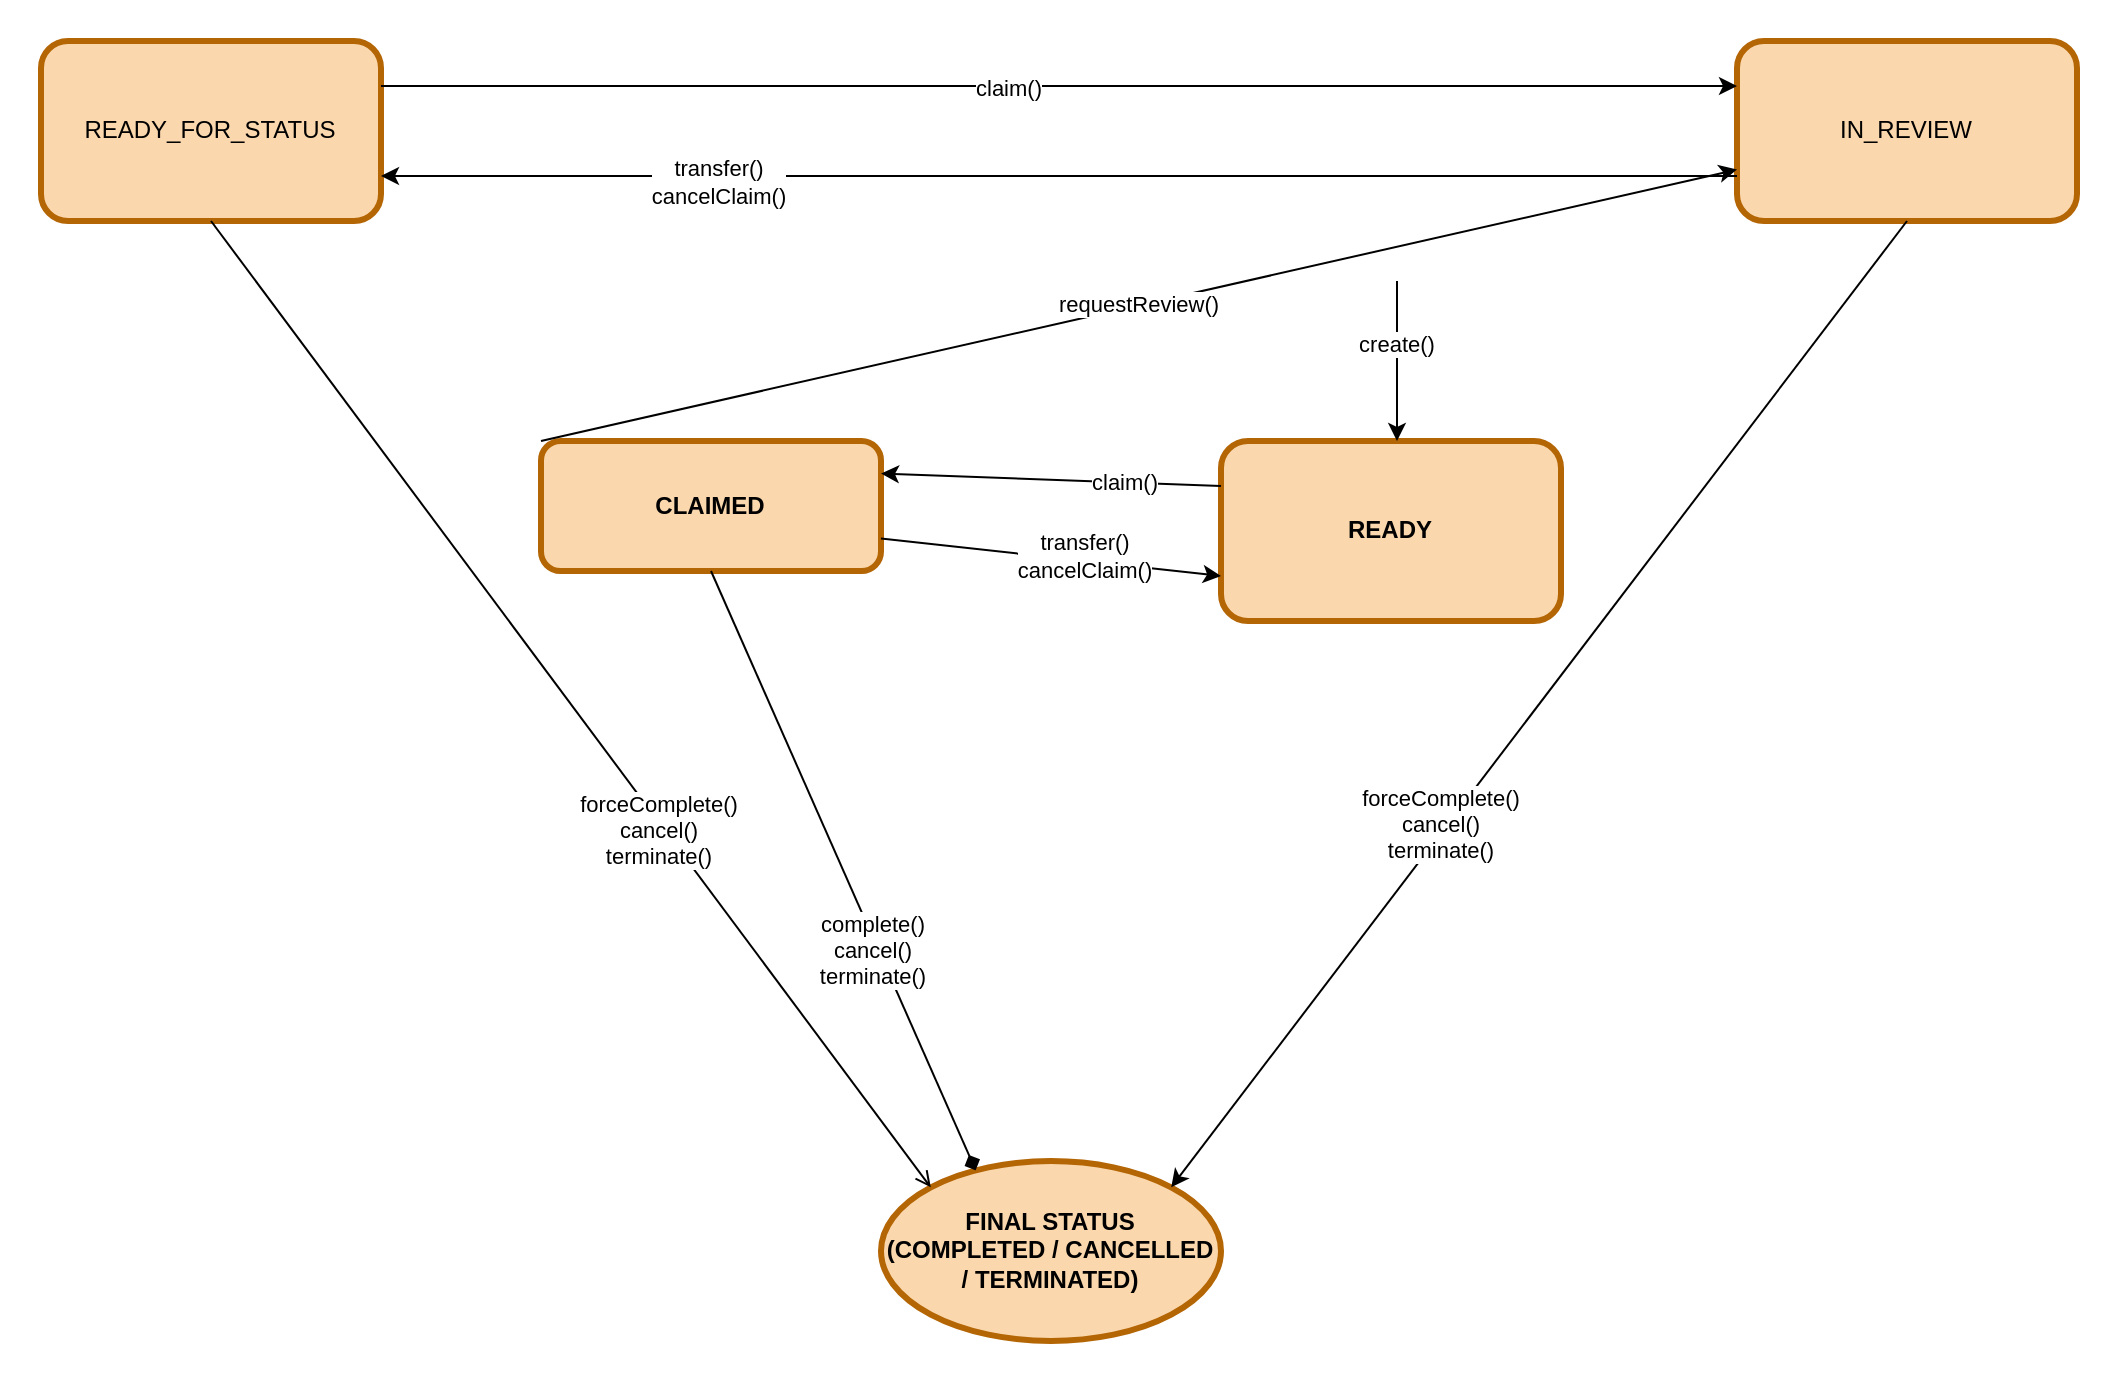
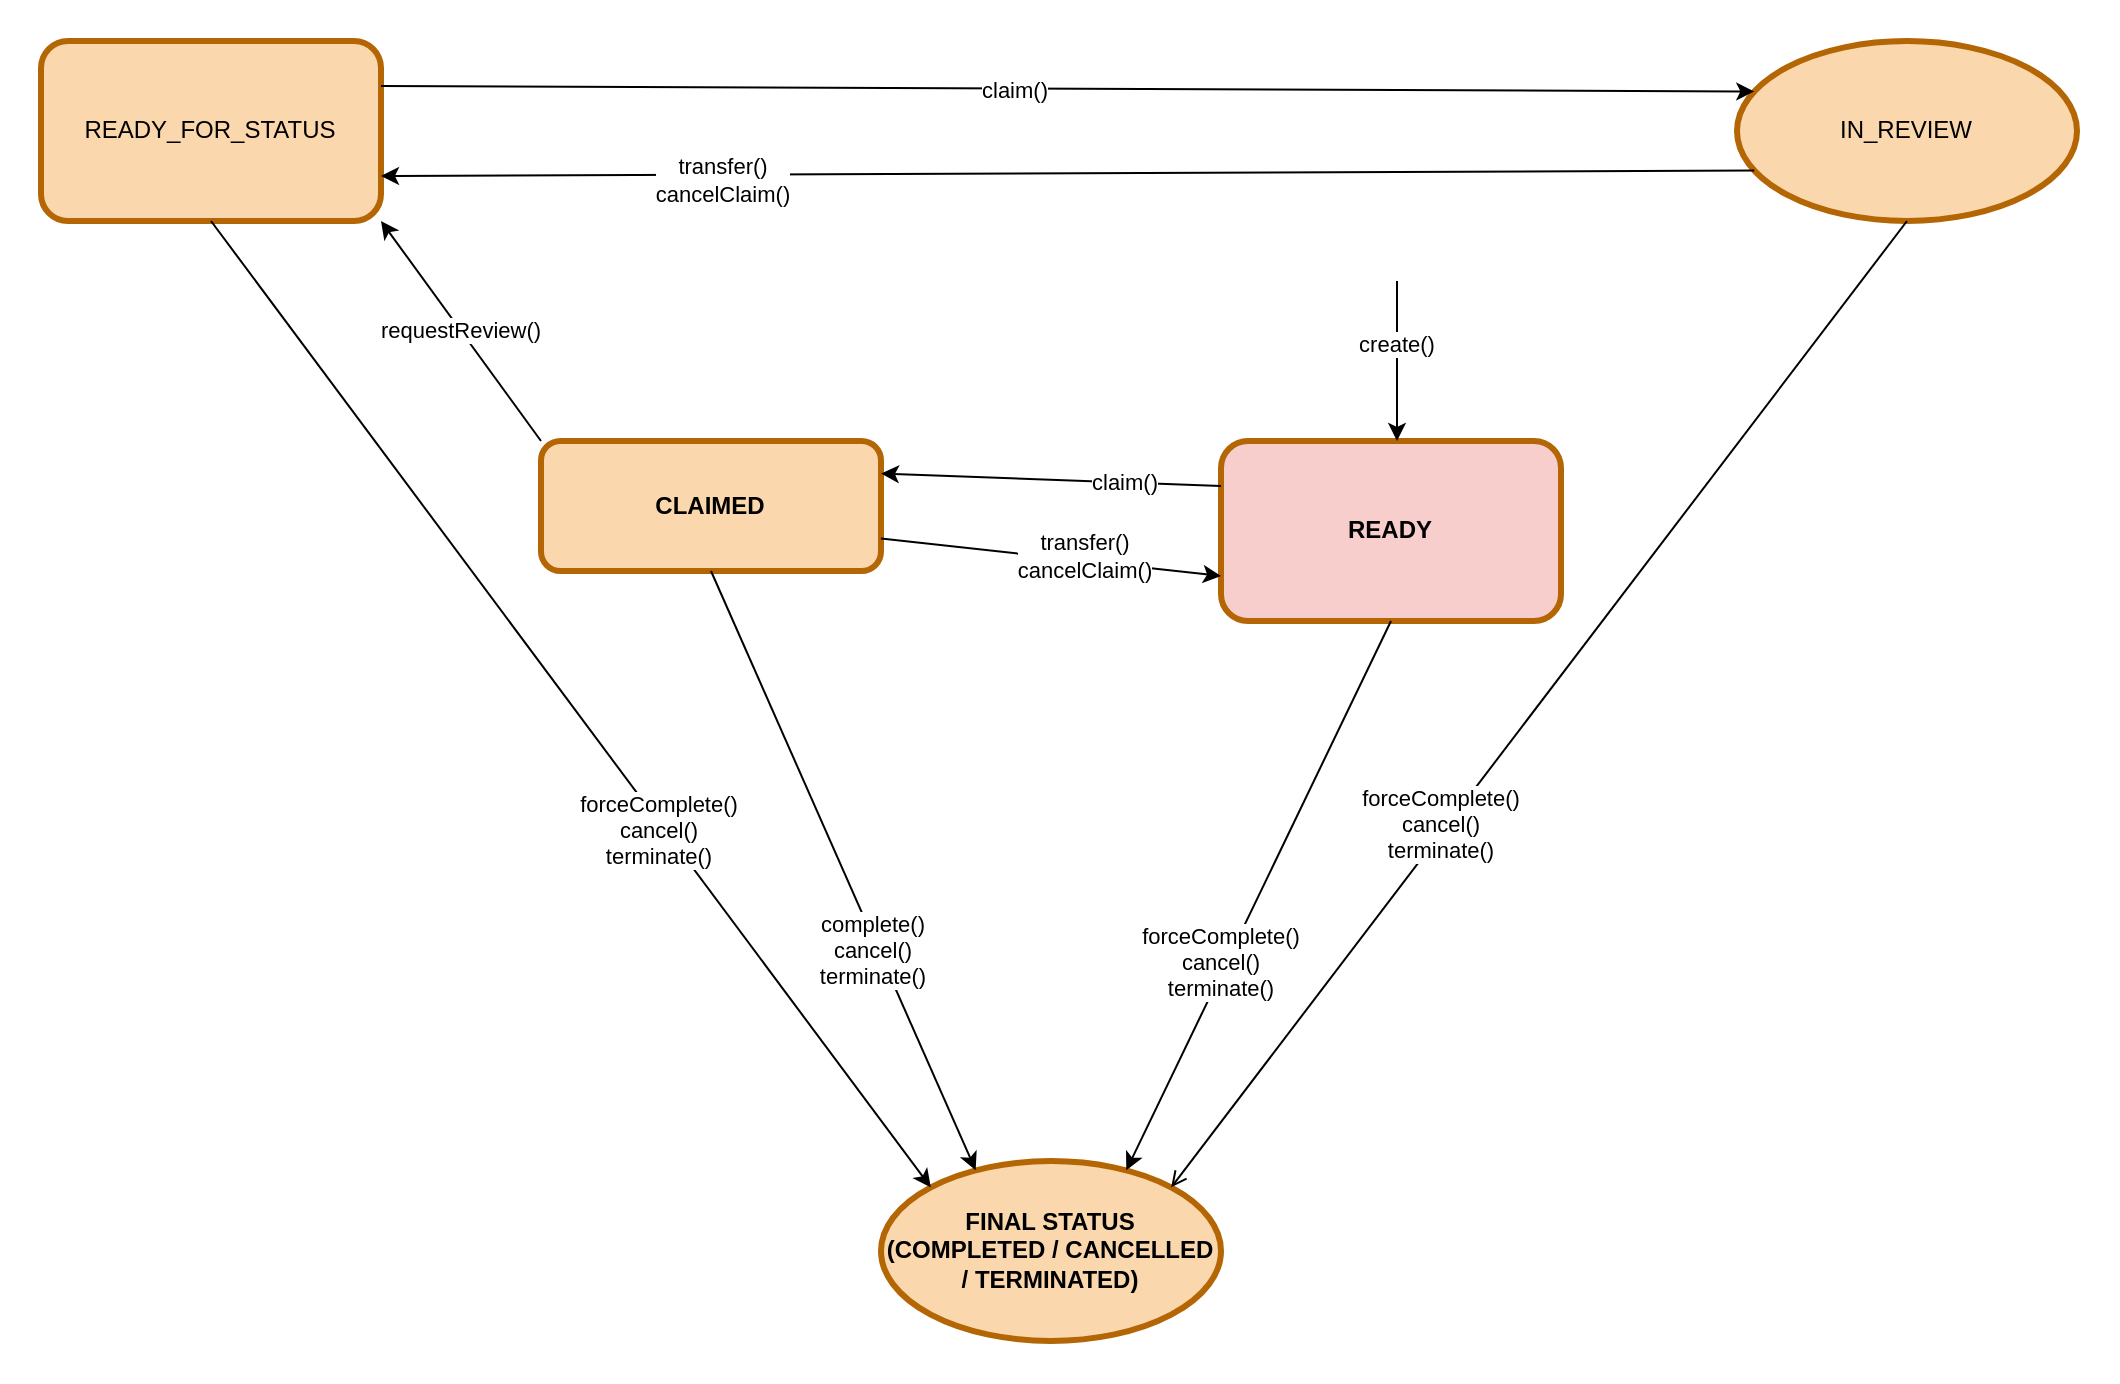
node "IN_REVIEW": shape rounded rectangle -> ellipse
edge "CLAIMED" -> "IN_REVIEW": now "CLAIMED" -> "READY_FOR_STATUS"
node "READY": fillcolor #fad7ac -> #f8cecc
edge "READY" -> "FINAL STATUS (COMPLETED / CANCELLED / TERMINATED)": added, label "forceComplete() cancel() terminate()"
edge "CLAIMED" -> "FINAL STATUS (COMPLETED / CANCELLED / TERMINATED)": arrowhead diamond -> classic
edge "IN_REVIEW" -> "FINAL STATUS (COMPLETED / CANCELLED / TERMINATED)": arrowhead classic -> open
edge "READY_FOR_STATUS" -> "FINAL STATUS (COMPLETED / CANCELLED / TERMINATED)": arrowhead open -> classic
